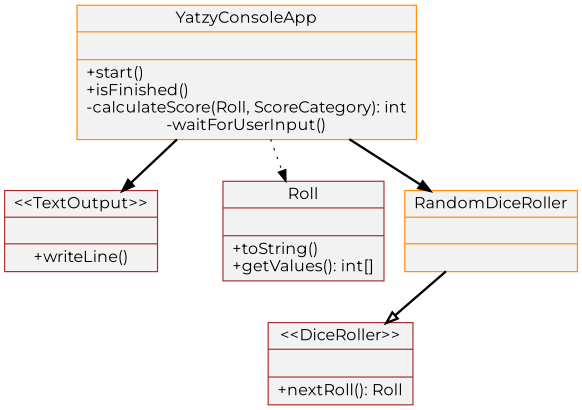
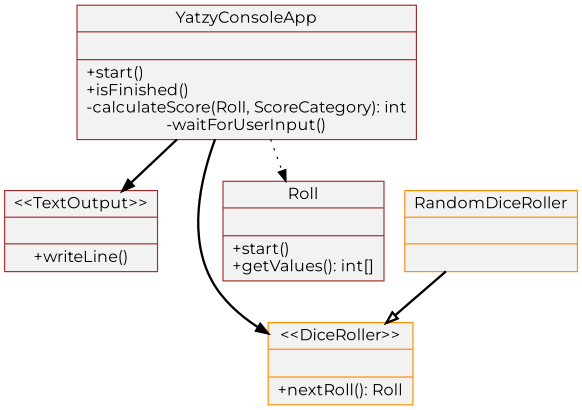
node "YatzyConsoleApp": color darkorange -> brown
edge "YatzyConsoleApp" -> "RandomDiceRoller": now "YatzyConsoleApp" -> "+nextRoll(): Roll"
node "Roll": text "+toString()" -> "+start()"
node "+nextRoll(): Roll": color brown -> darkorange
